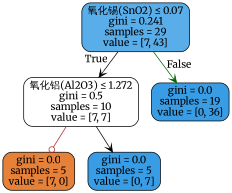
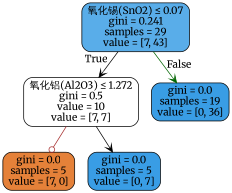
node "氧化铝(Al2O3) ≤ 1.272": text "samples = 10" -> "value = 10"
